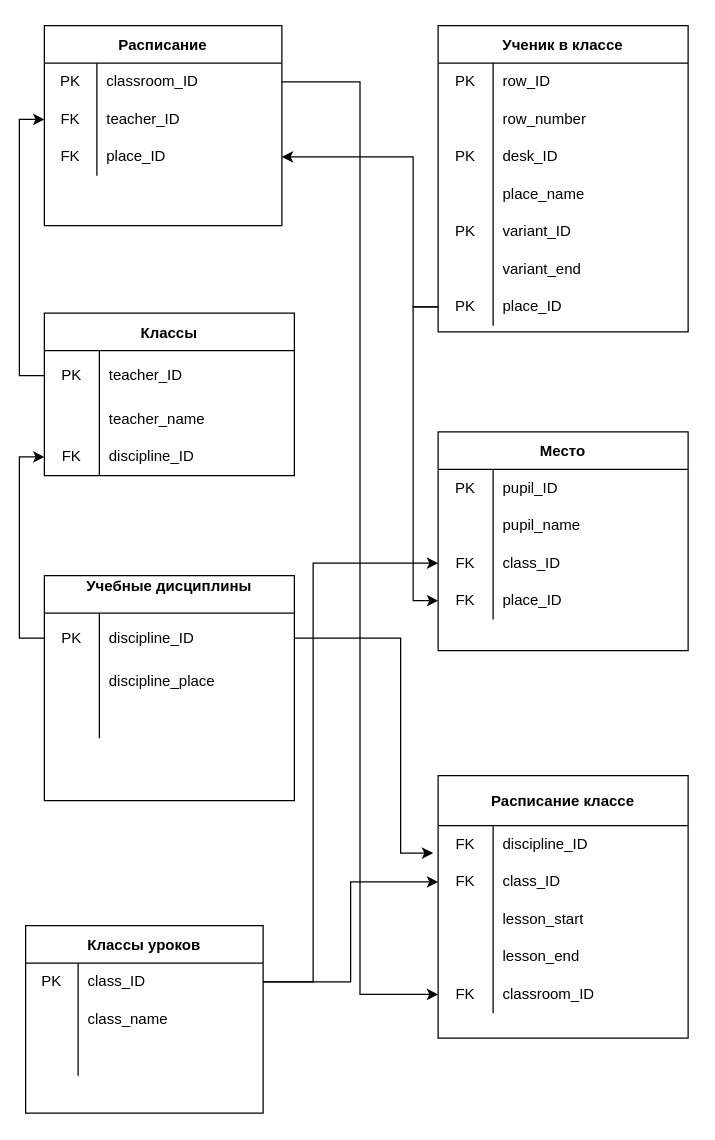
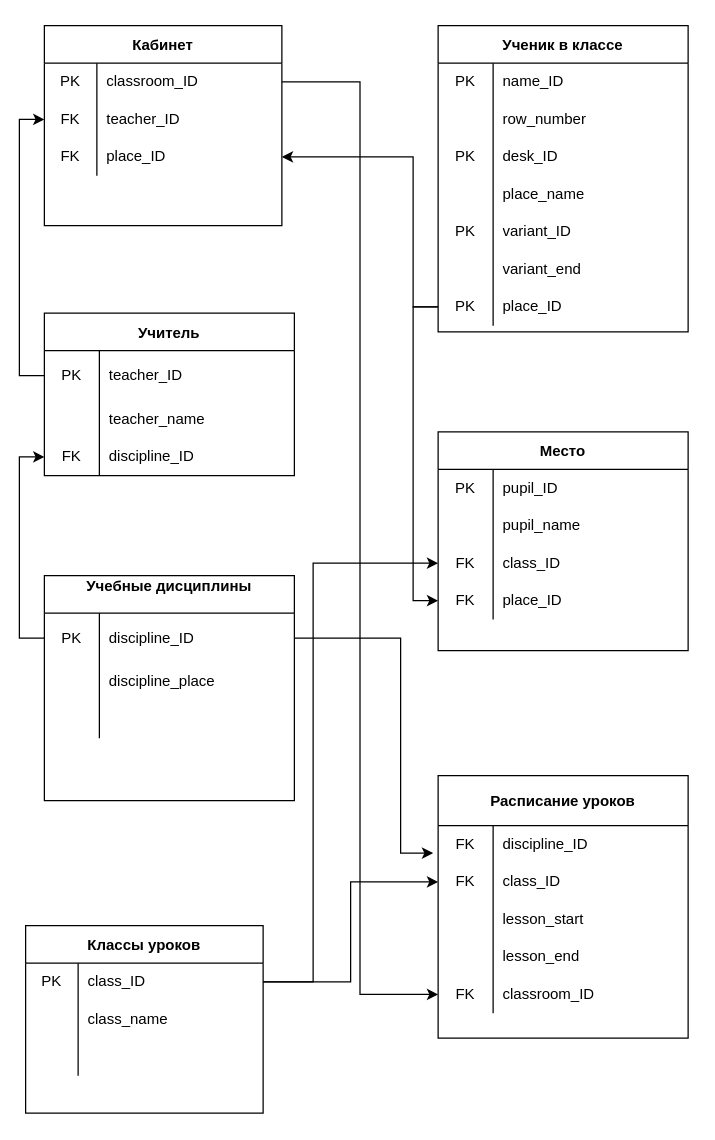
node "Расписание": label "Расписание" -> "Кабинет"
node "row_ID": label "row_ID" -> "name_ID"
node "Классы": label "Классы" -> "Учитель"
node "Расписание классе": label "Расписание классе" -> "Расписание уроков"
